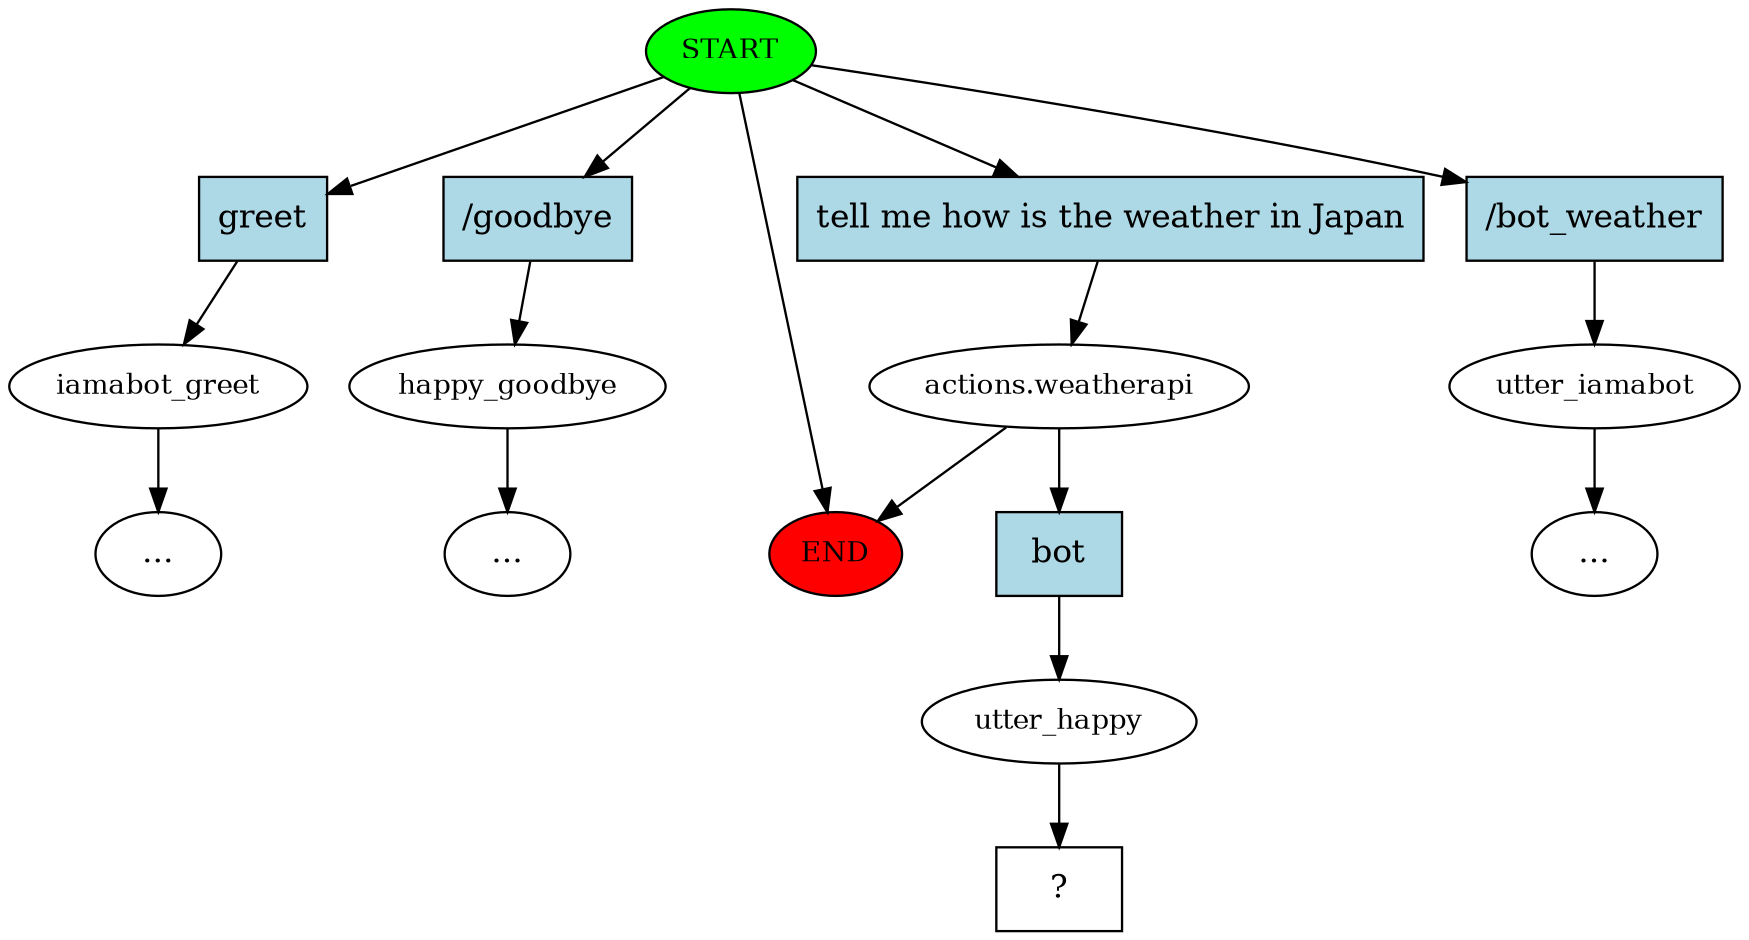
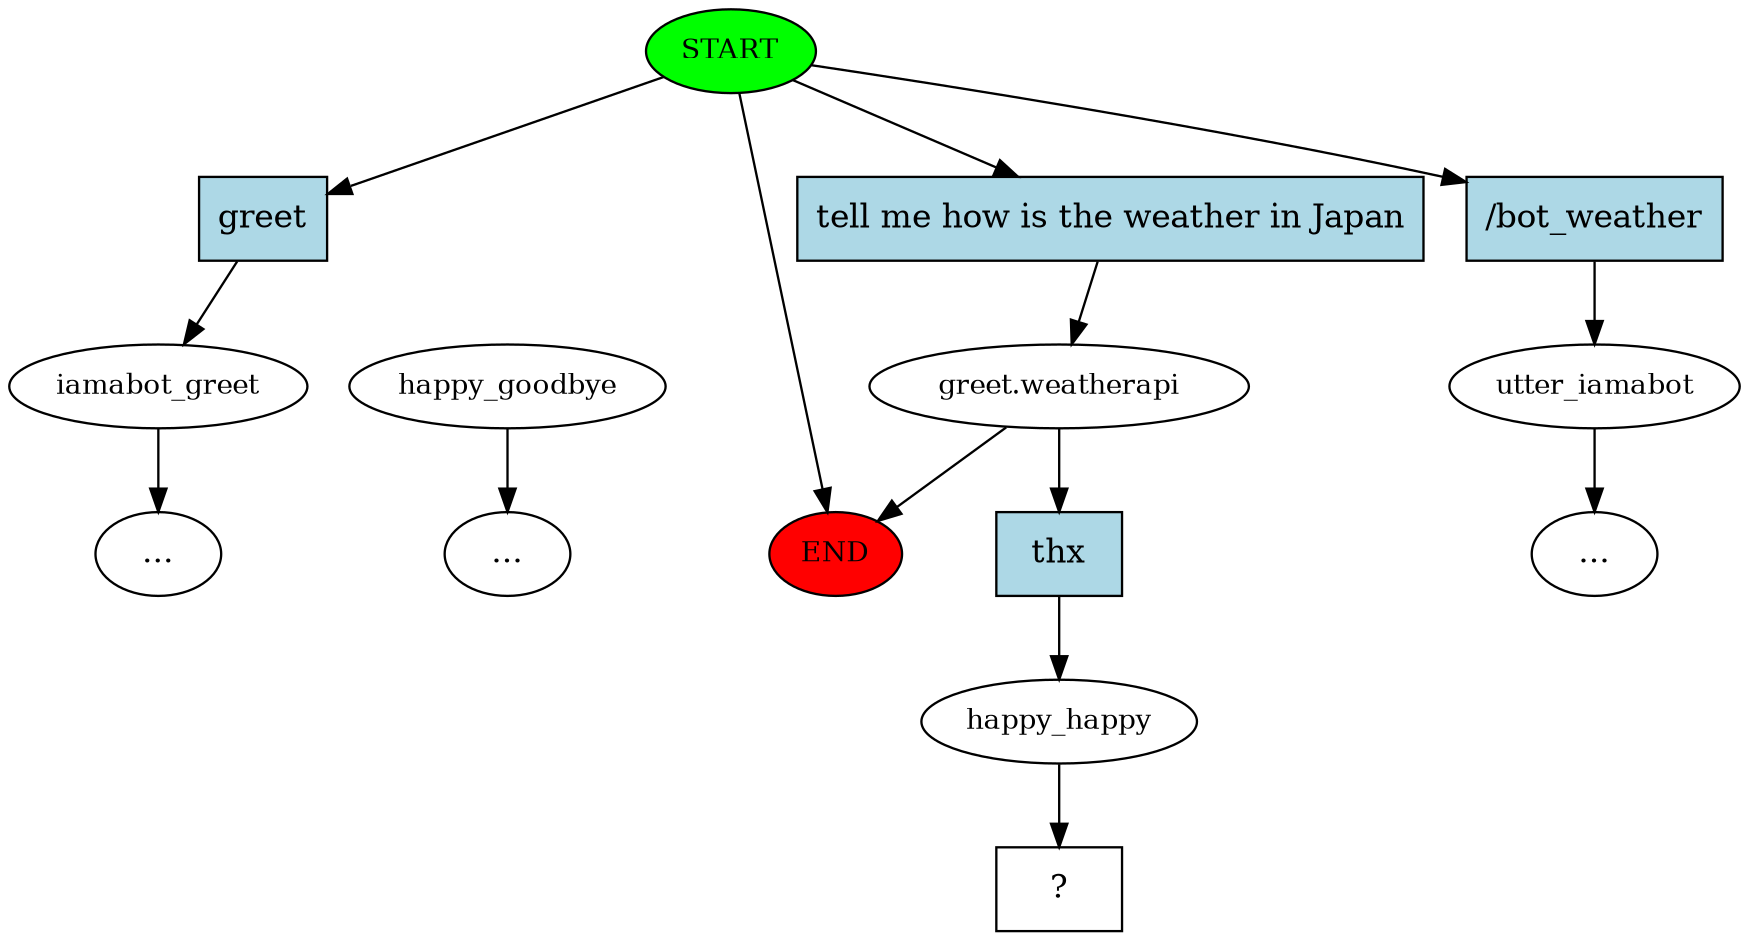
node "/goodbye": removed
node "actions.weatherapi": label "actions.weatherapi" -> "greet.weatherapi"
node "bot": label "bot" -> "thx"
node "utter_happy": label "utter_happy" -> "happy_happy"
